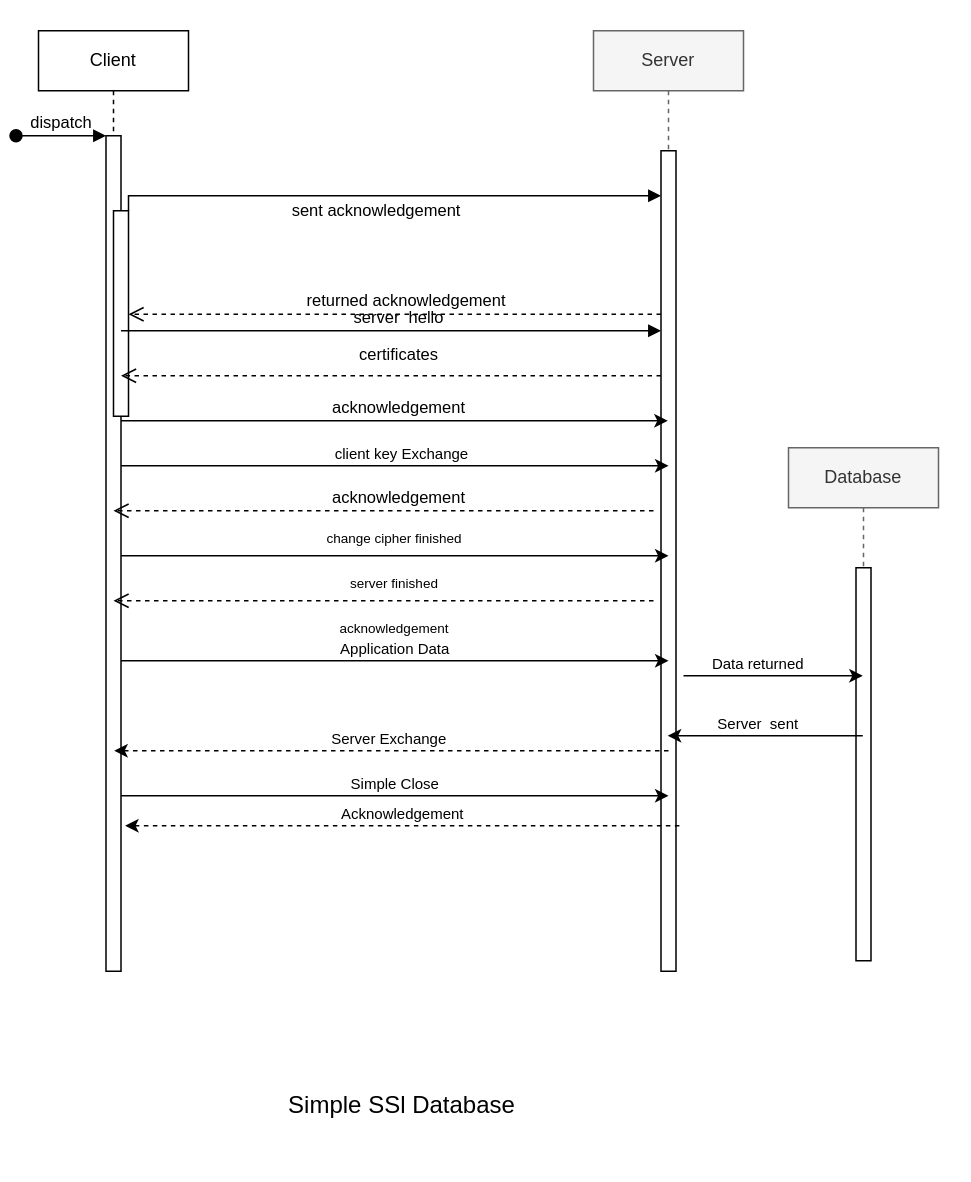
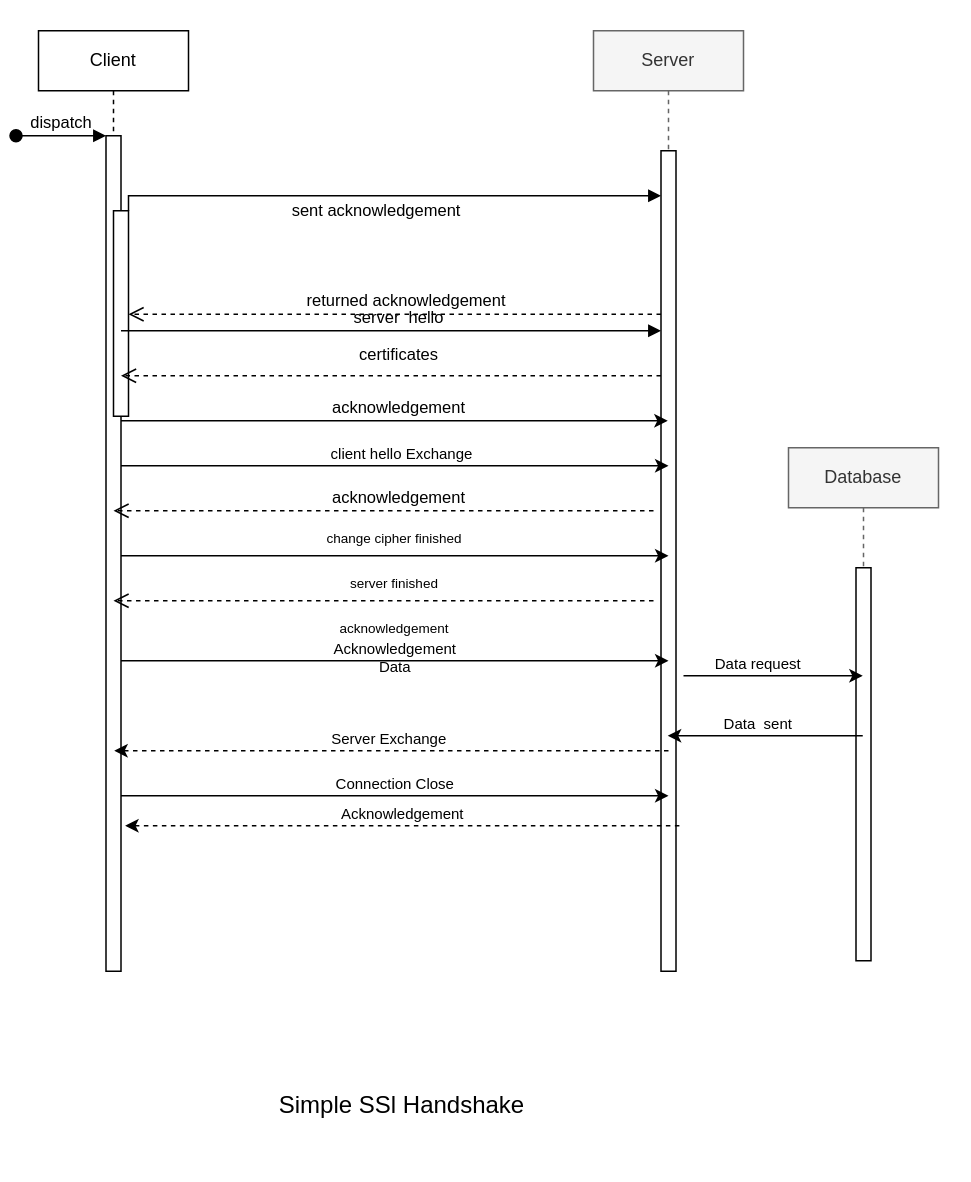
node "client key Exchange": label "client key Exchange" -> "client hello Exchange"
node "Application Data": label "Application Data" -> "Acknowledgement Data"
node "Data returned": label "Data returned" -> "Data request"
node "Server sent": label "Server sent" -> "Data sent"
node "Simple Close": label "Simple Close" -> "Connection Close"
node "Simple SSl Database": label "Simple SSl Database" -> "Simple SSl Handshake"
